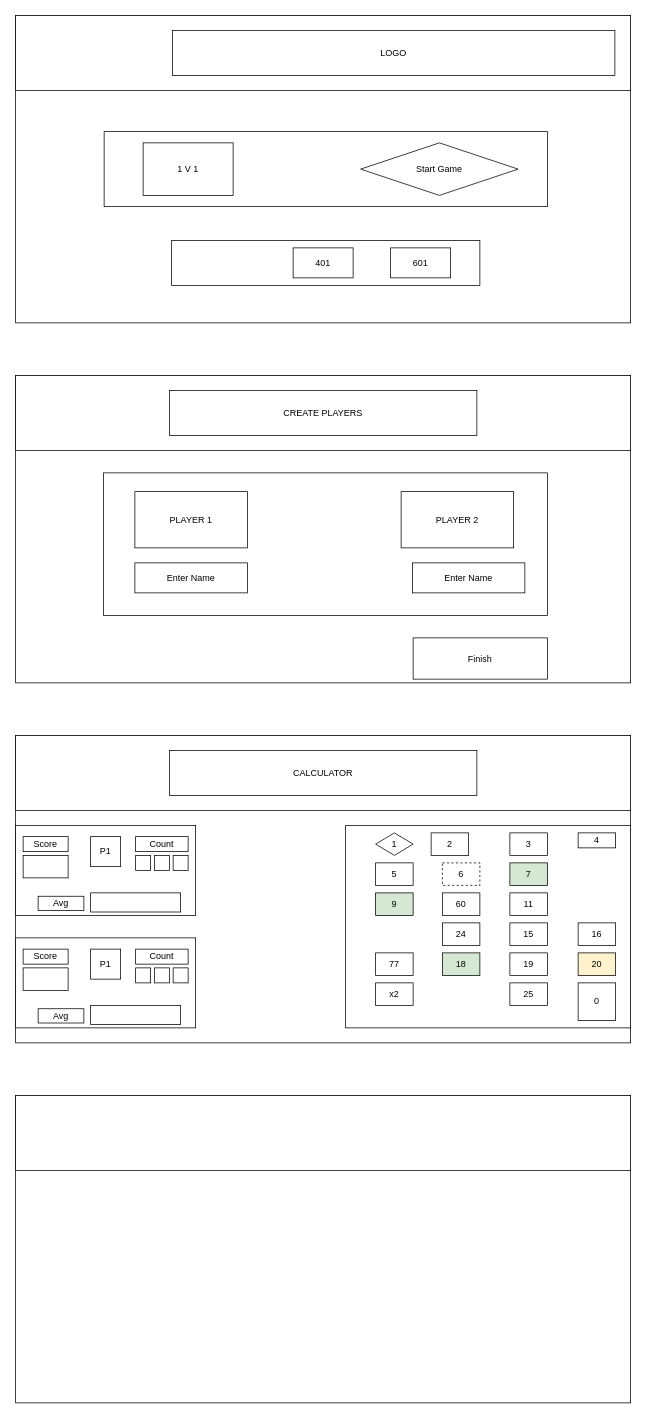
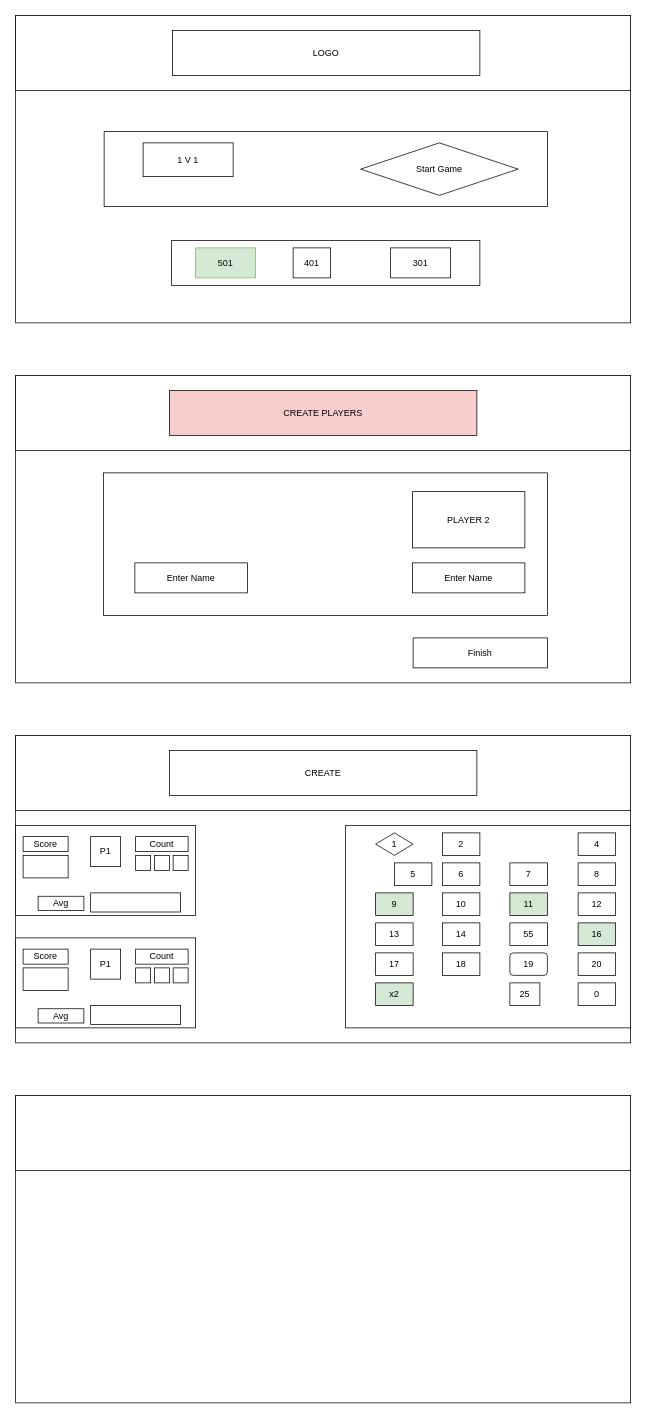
node "LOGO": size 443x45 -> 308x45
node "1 V 1": size 90x53 -> 90x34
node "501": added
node "401": size 60x30 -> 38x30
node "601": label "601" -> "301"
node "CREATE PLAYERS": fillcolor #ffffff -> #f8cecc
node "PLAYER 1": removed
node "PLAYER 2": moved (457, 520) -> (468, 520)
node "Finish": size 134x41 -> 134x30
node "CALCULATOR": label "CALCULATOR" -> "CREATE"
node "4": size 38x15 -> 38x23
node "2": moved (450, 844) -> (461, 844)
node "3": removed
node "5": moved (394, 874) -> (413, 874)
node "6": style dashed -> solid
node "7": fillcolor #d5e8d4 -> #ffffff
node "8": added
node "60": label "60" -> "10"
node "11": fillcolor #ffffff -> #d5e8d4
node "12": added
node "13": added
node "24": label "24" -> "14"
node "15": label "15" -> "55"
node "16": fillcolor #ffffff -> #d5e8d4
node "77": label "77" -> "17"
node "18": fillcolor #d5e8d4 -> #ffffff
node "19": shape rectangle -> rounded rectangle
node "20": fillcolor #fff2cc -> #ffffff
node "x2": fillcolor #ffffff -> #d5e8d4
node "25": size 38x23 -> 30x23
node "0": size 38x38 -> 38x23
